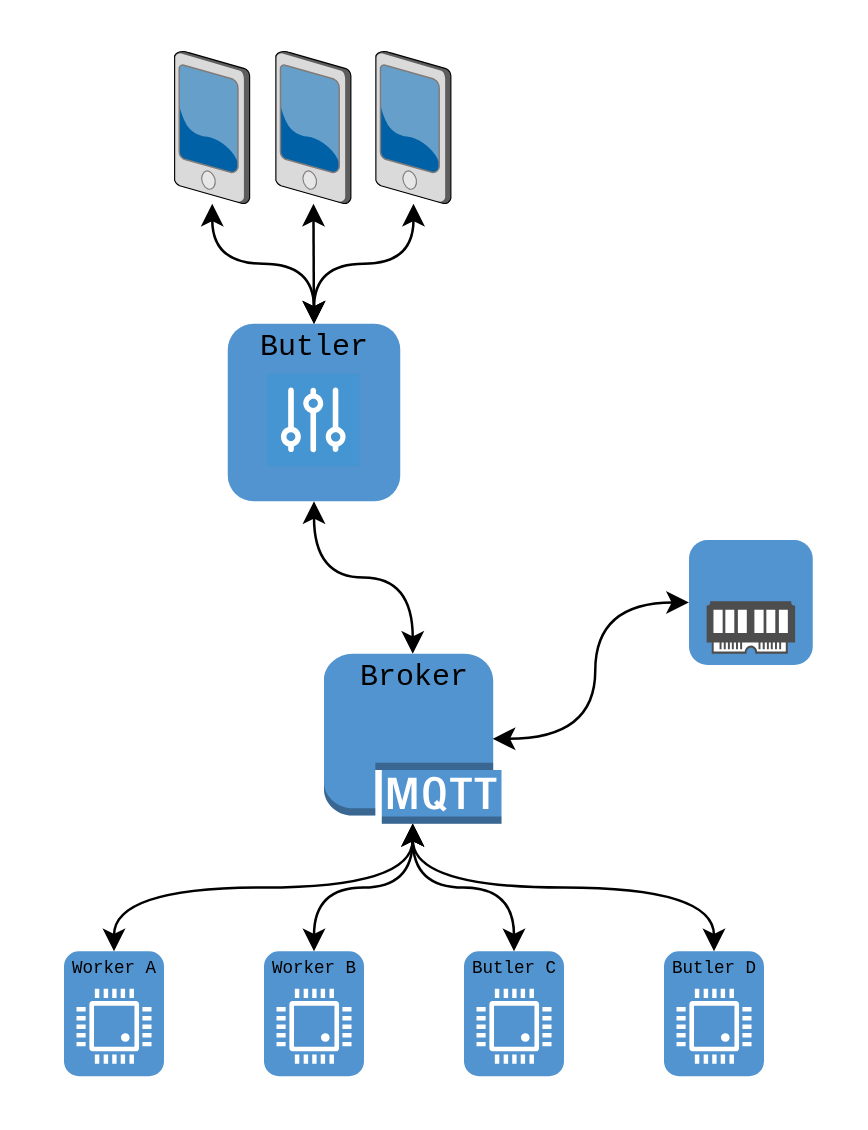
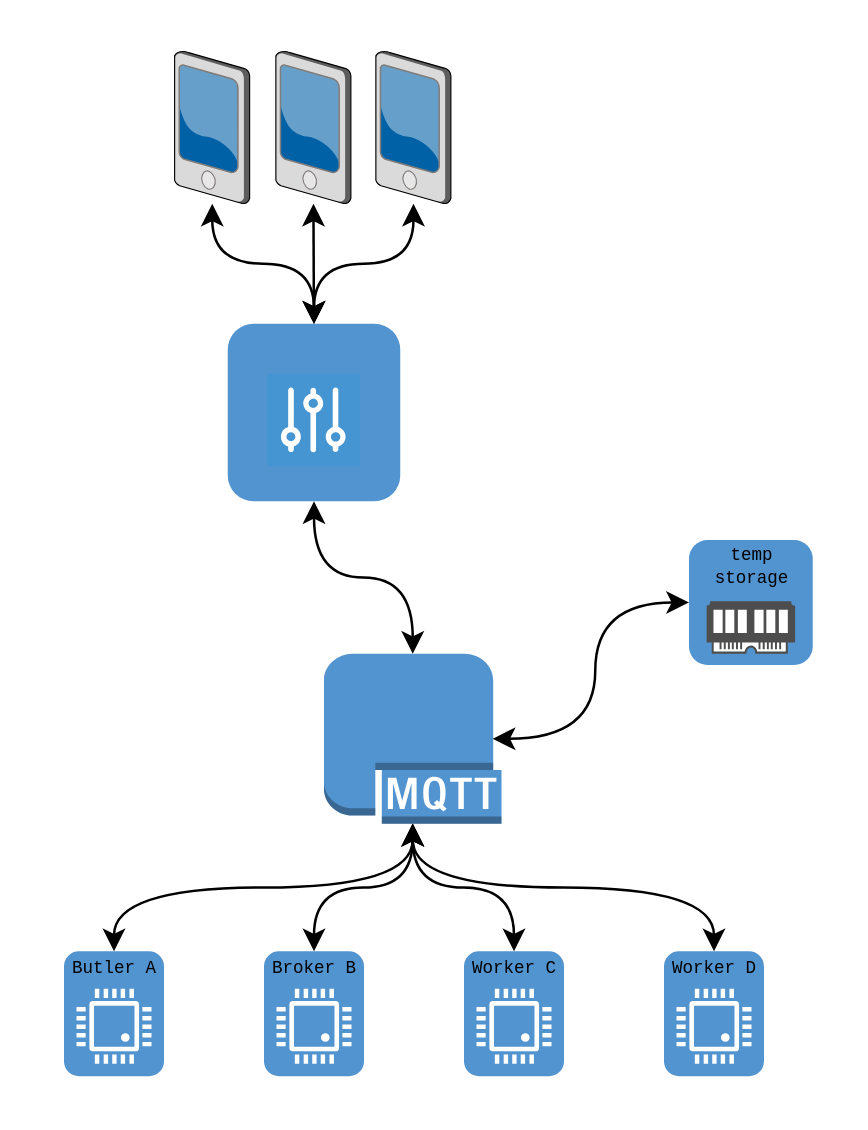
node "Butler": removed
node "tempstorage": added
node "Broker": removed
node "Worker A": label "Worker A" -> "Butler A"
node "Worker B": label "Worker B" -> "Broker B"
node "Butler C": label "Butler C" -> "Worker C"
node "Butler D": label "Butler D" -> "Worker D"
